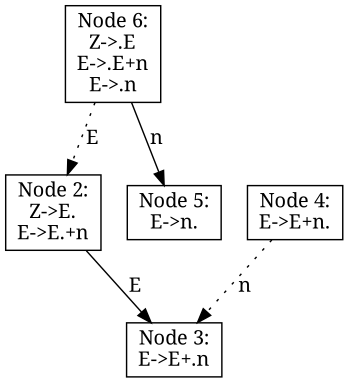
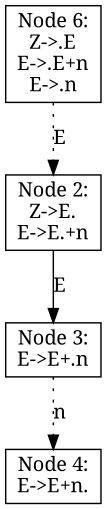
node "Node 5: E->n.": removed
edge "Node 4: E->E+n." -> "Node 3: E->E+.n": reversed
